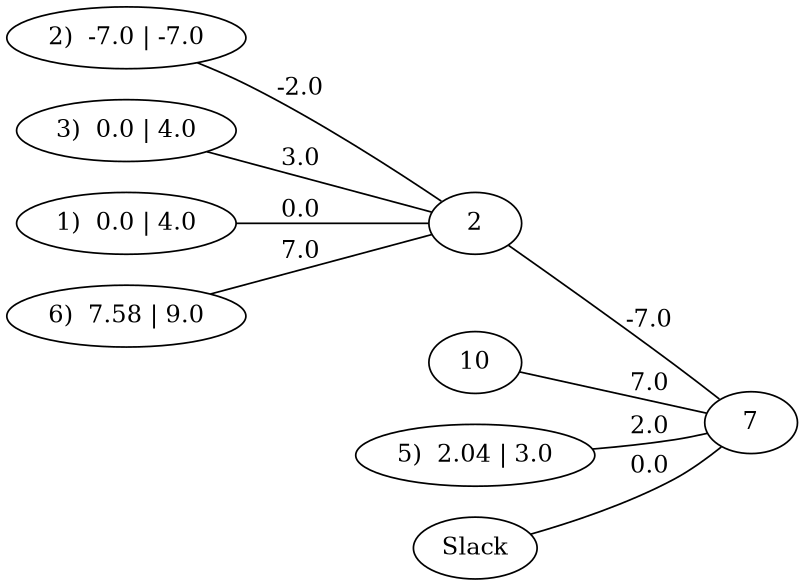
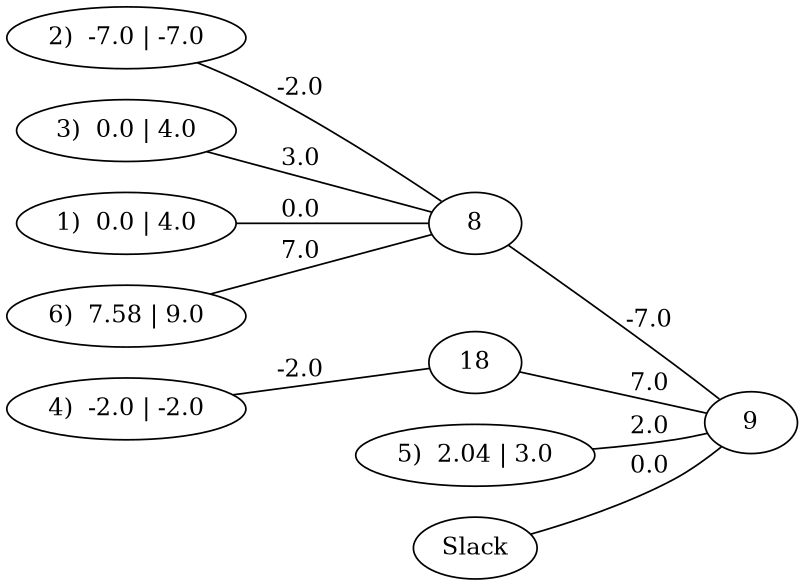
node "2": label "2" -> "8"
node "10": label "10" -> "18"
node "4)  -2.0 | -2.0": added
node "7": label "7" -> "9"
